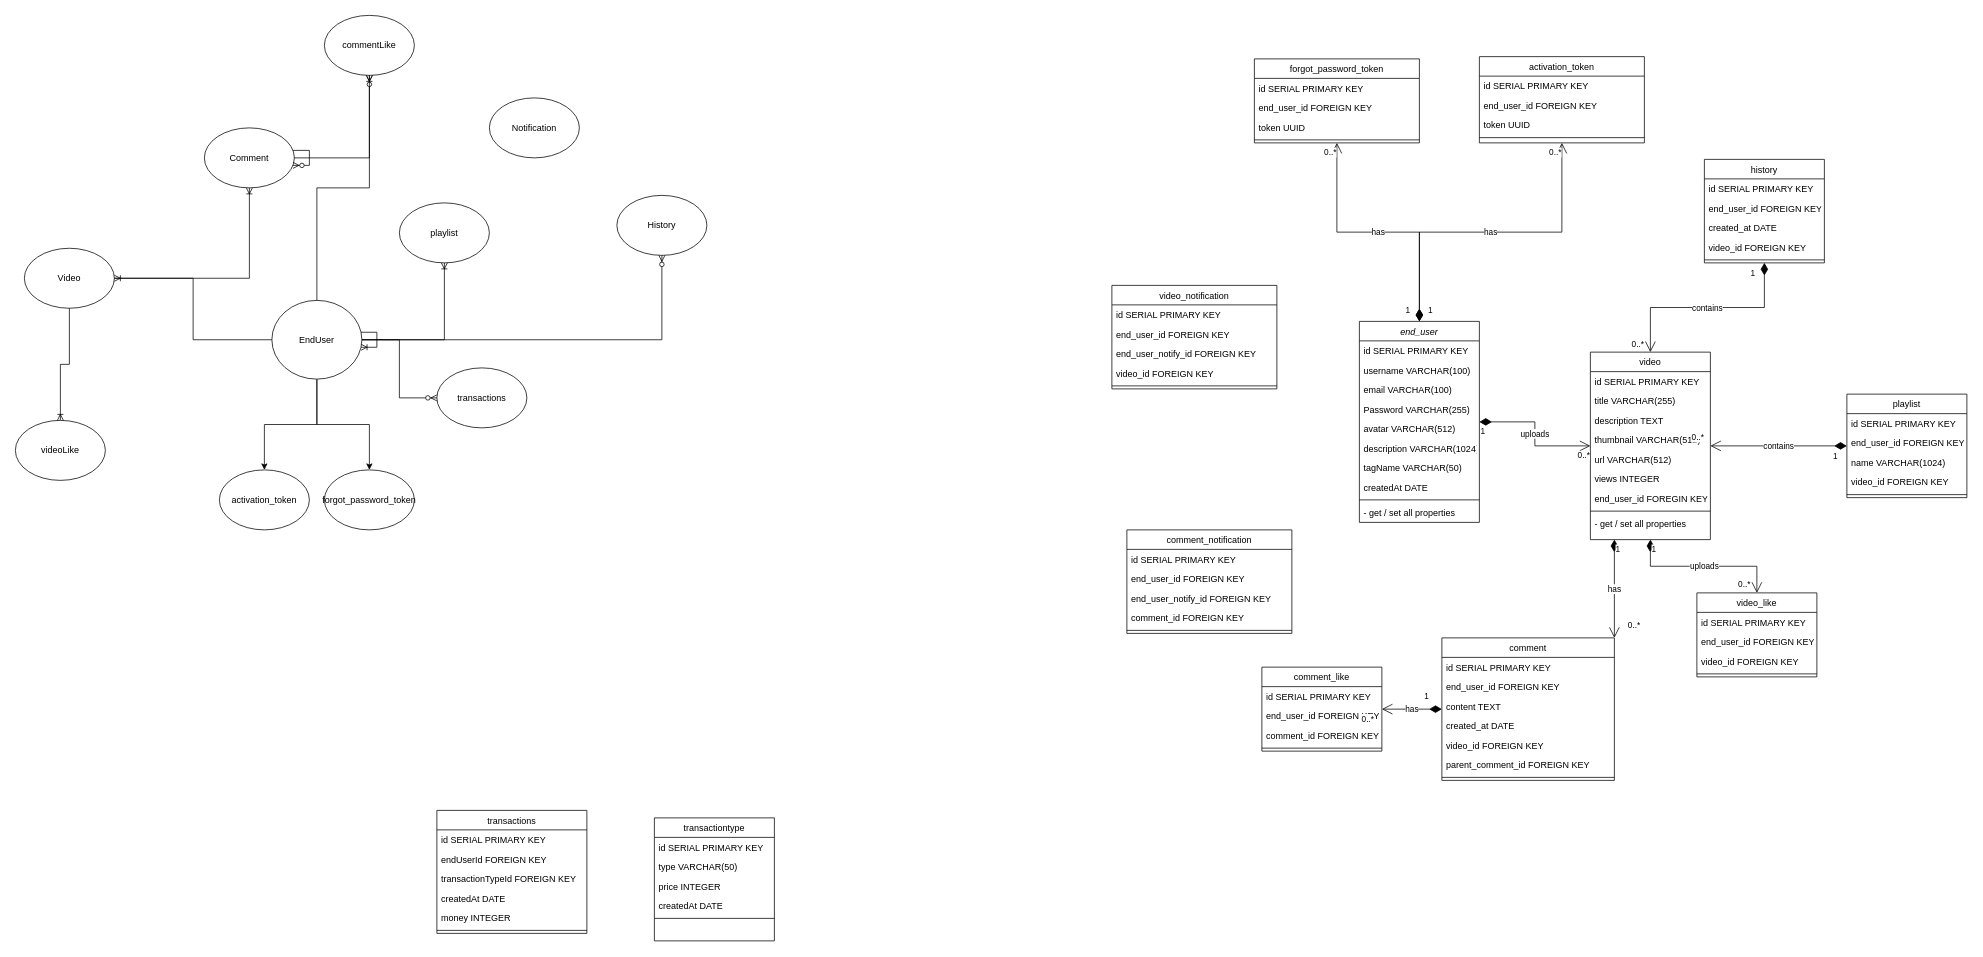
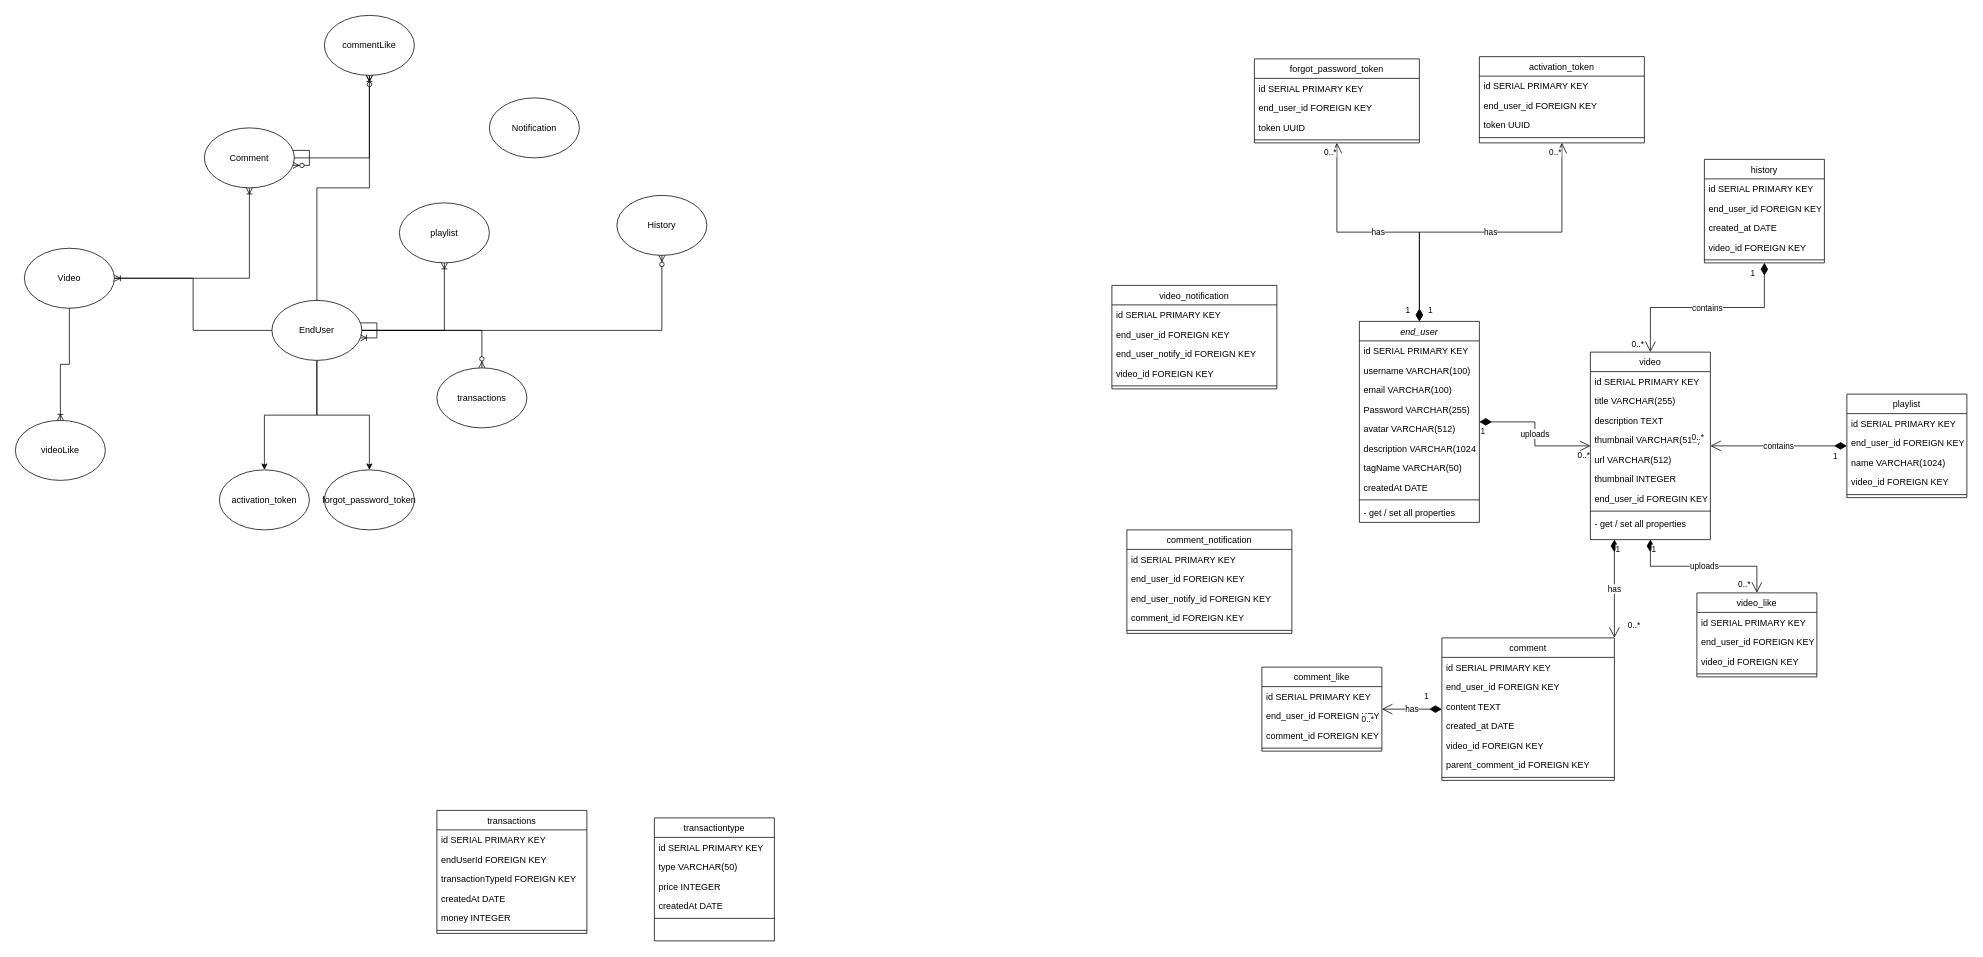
node "EndUser": size 90x79 -> 90x60
node "views INTEGER": label "views INTEGER" -> "thumbnail INTEGER"
